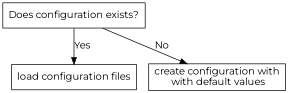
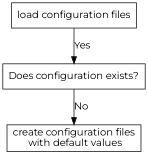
edge "Does configuration exists?" -> "load configuration files": reversed
node "create configuration with with default values": label "create configuration with with default values" -> "create configuration files with default values"
